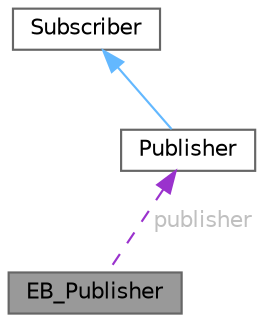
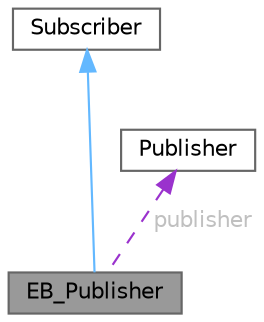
edge "Publisher" -> "Subscriber": now "EB_Publisher" -> "Subscriber"
